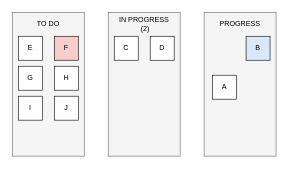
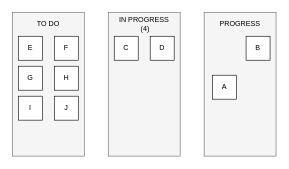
node "IN PROGRESS (2)": label "IN PROGRESS (2)" -> "IN PROGRESS (4)"
node "F": fillcolor #f8cecc -> #ffffff
node "B": fillcolor #dae8fc -> #ffffff
